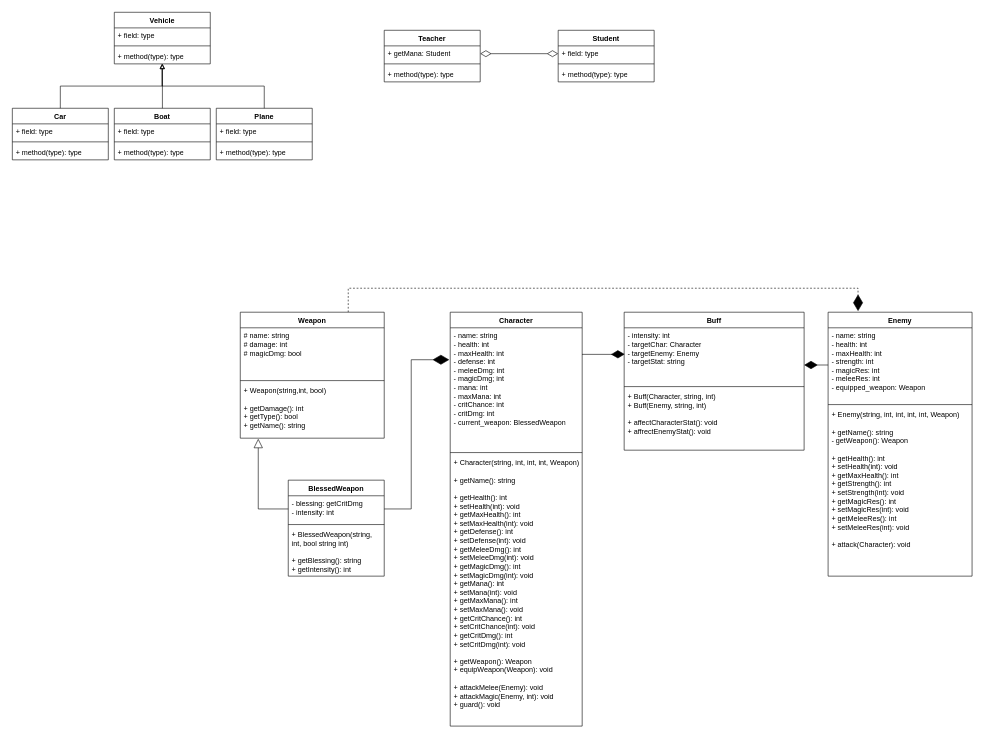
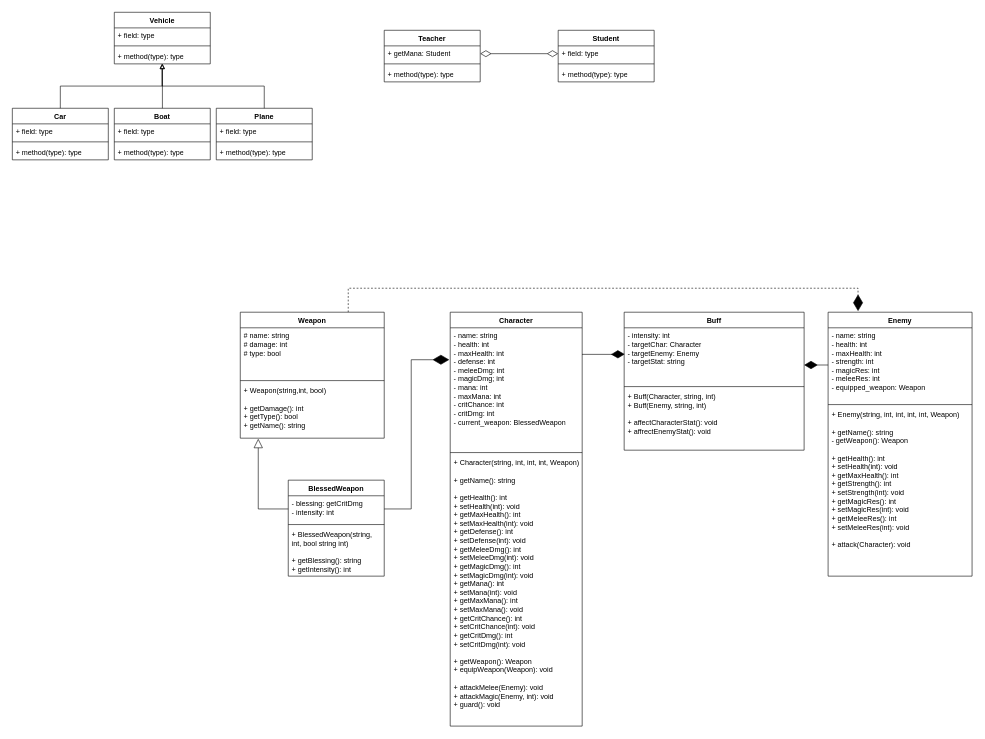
node "# name: string # damage: int # magicDmg: bool": label "# name: string # damage: int # magicDmg: bool" -> "# name: string # damage: int # type: bool"
